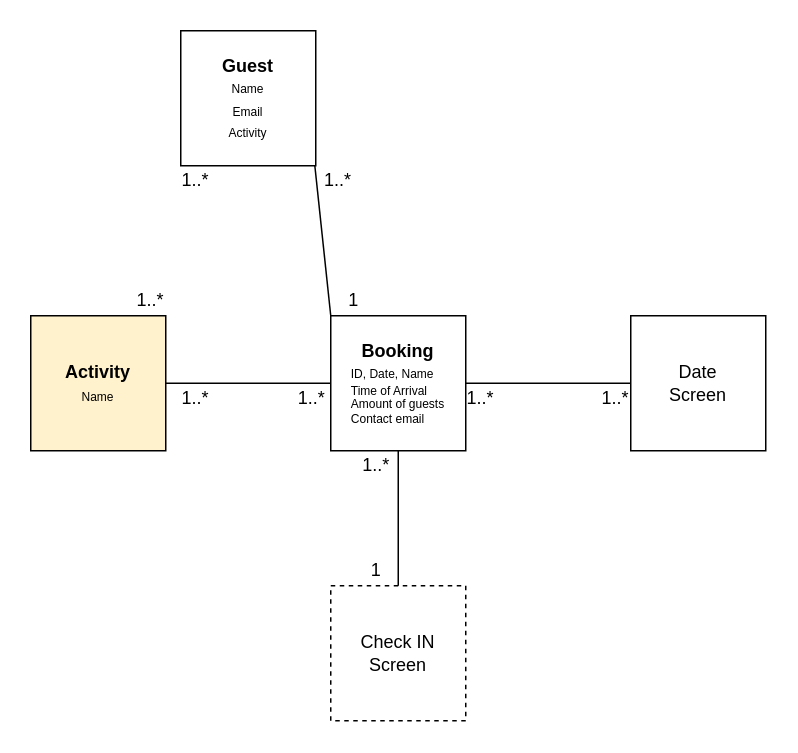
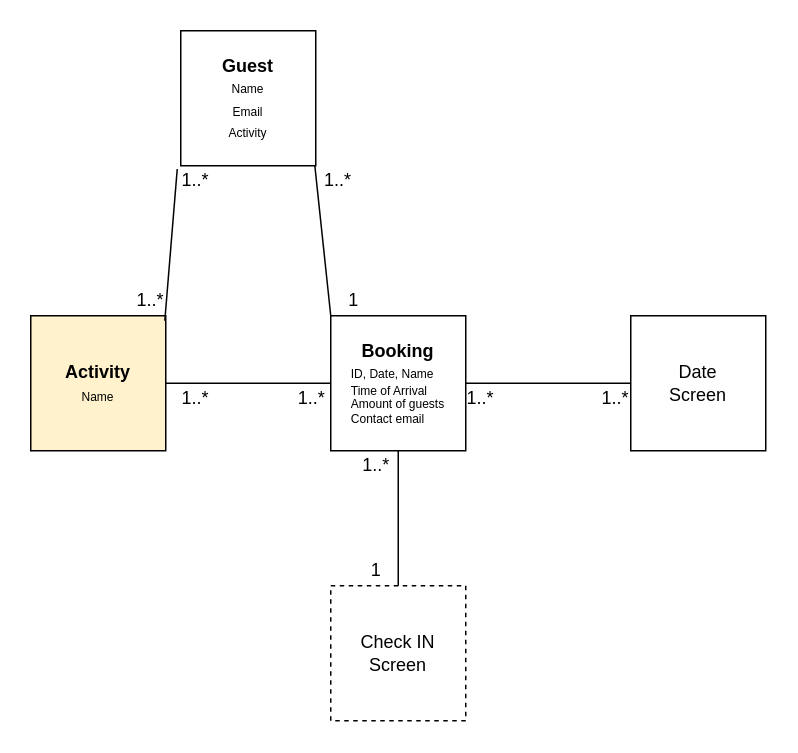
edge "GuestName Email Activity" -- "Activity Name": added
